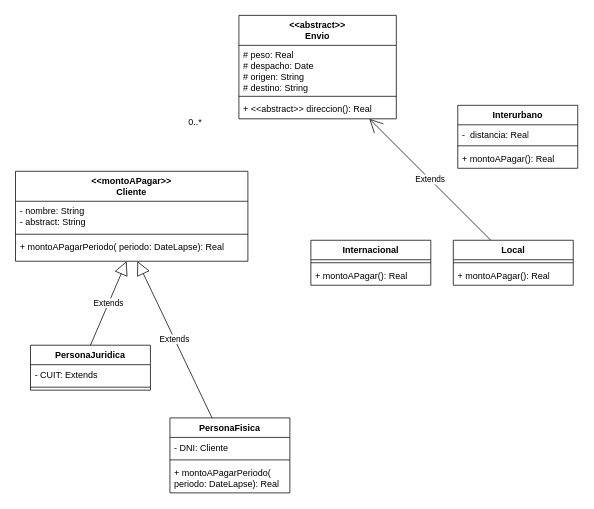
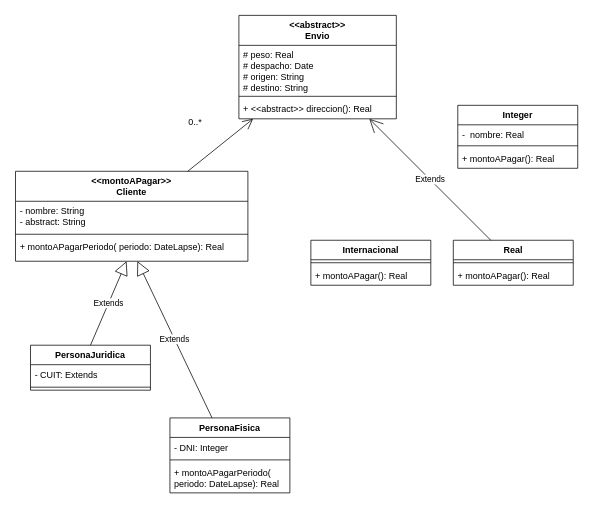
node "Interurbano": label "Interurbano" -> "Integer"
node "- distancia: Real": label "- distancia: Real" -> "- nombre: Real"
edge "<<montoAPagar>> Cliente" -> "<<abstract>> Envio": added
node "Local": label "Local" -> "Real"
node "- DNI: Cliente": label "- DNI: Cliente" -> "- DNI: Integer"
